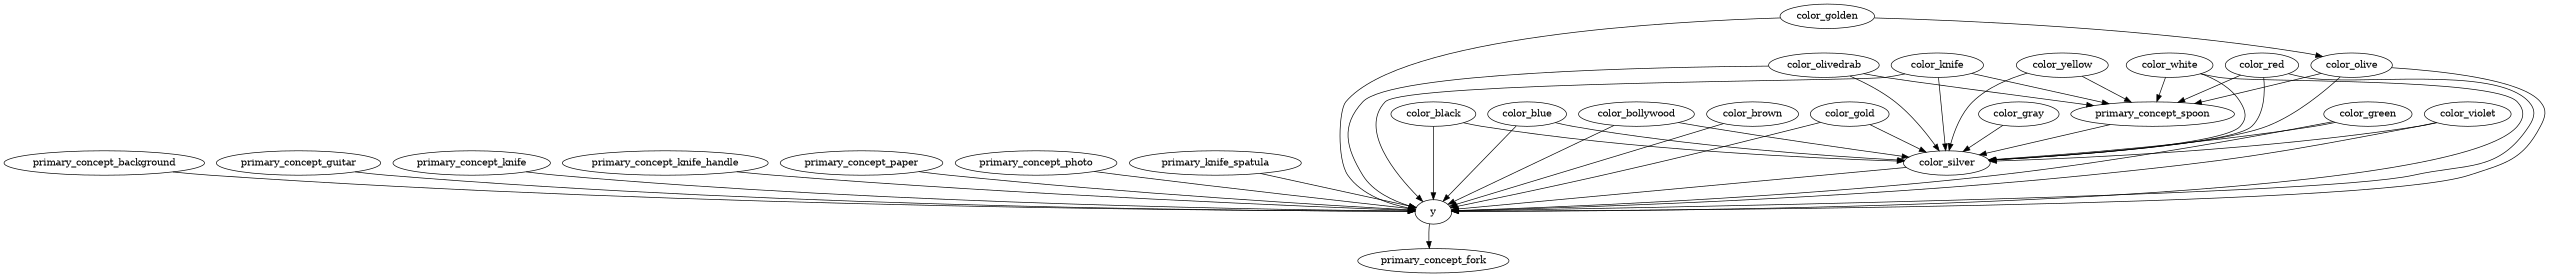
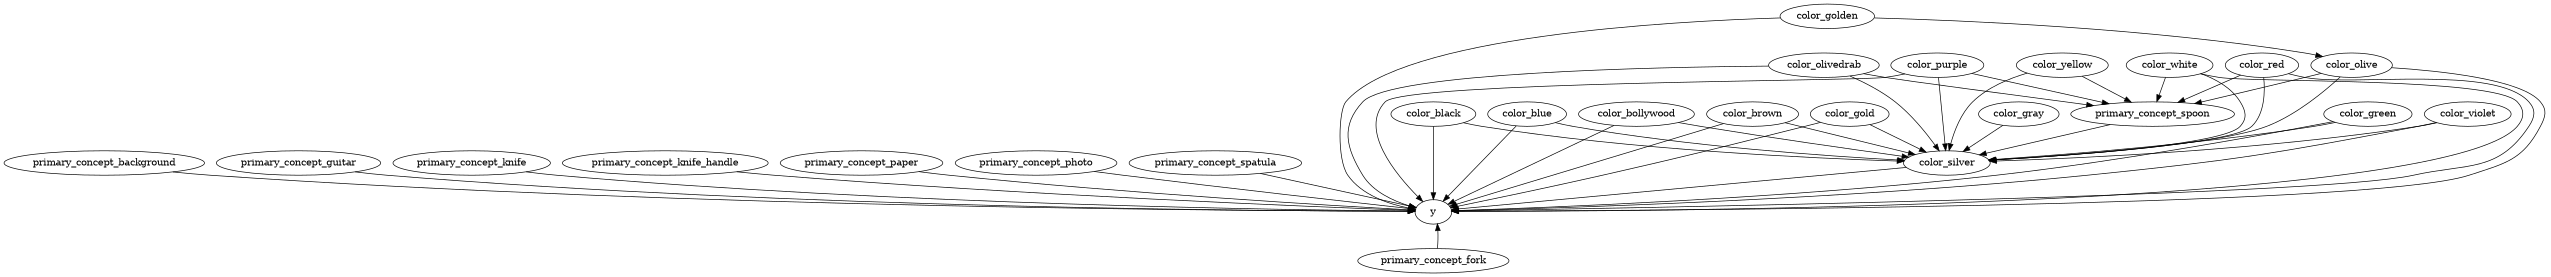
node "color_knife": label "color_knife" -> "color_purple"
edge "color_brown" -> "color_silver": added
node "primary_knife_spatula": label "primary_knife_spatula" -> "primary_concept_spatula"
edge "y" -> "primary_concept_fork": reversed
